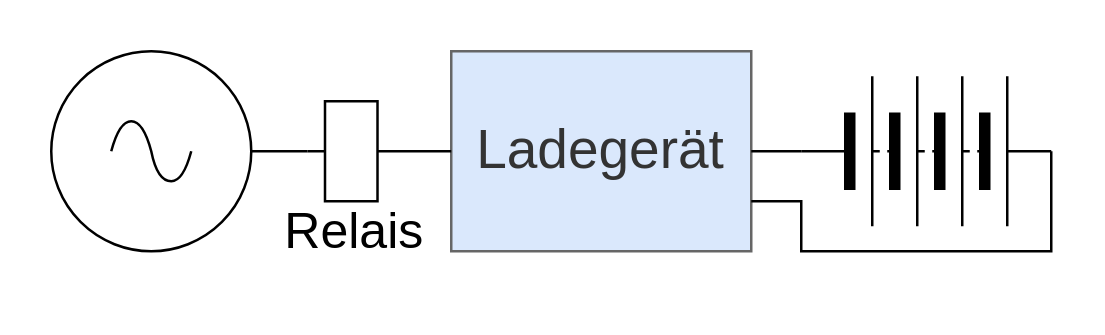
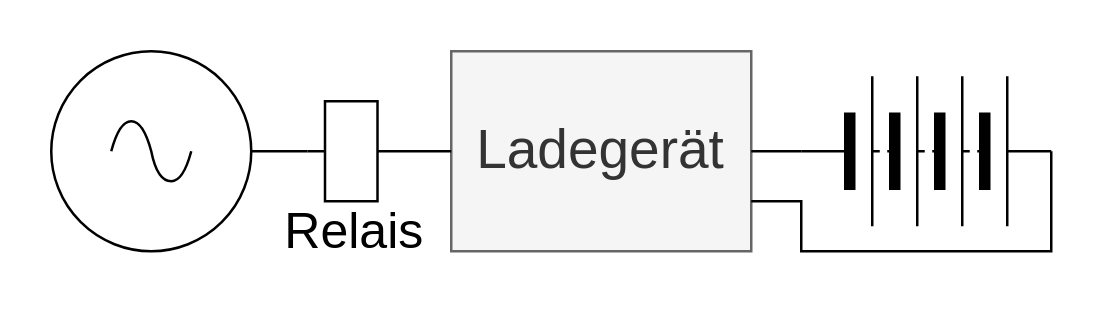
node "Ladegerät": fillcolor #dae8fc -> #f5f5f5
